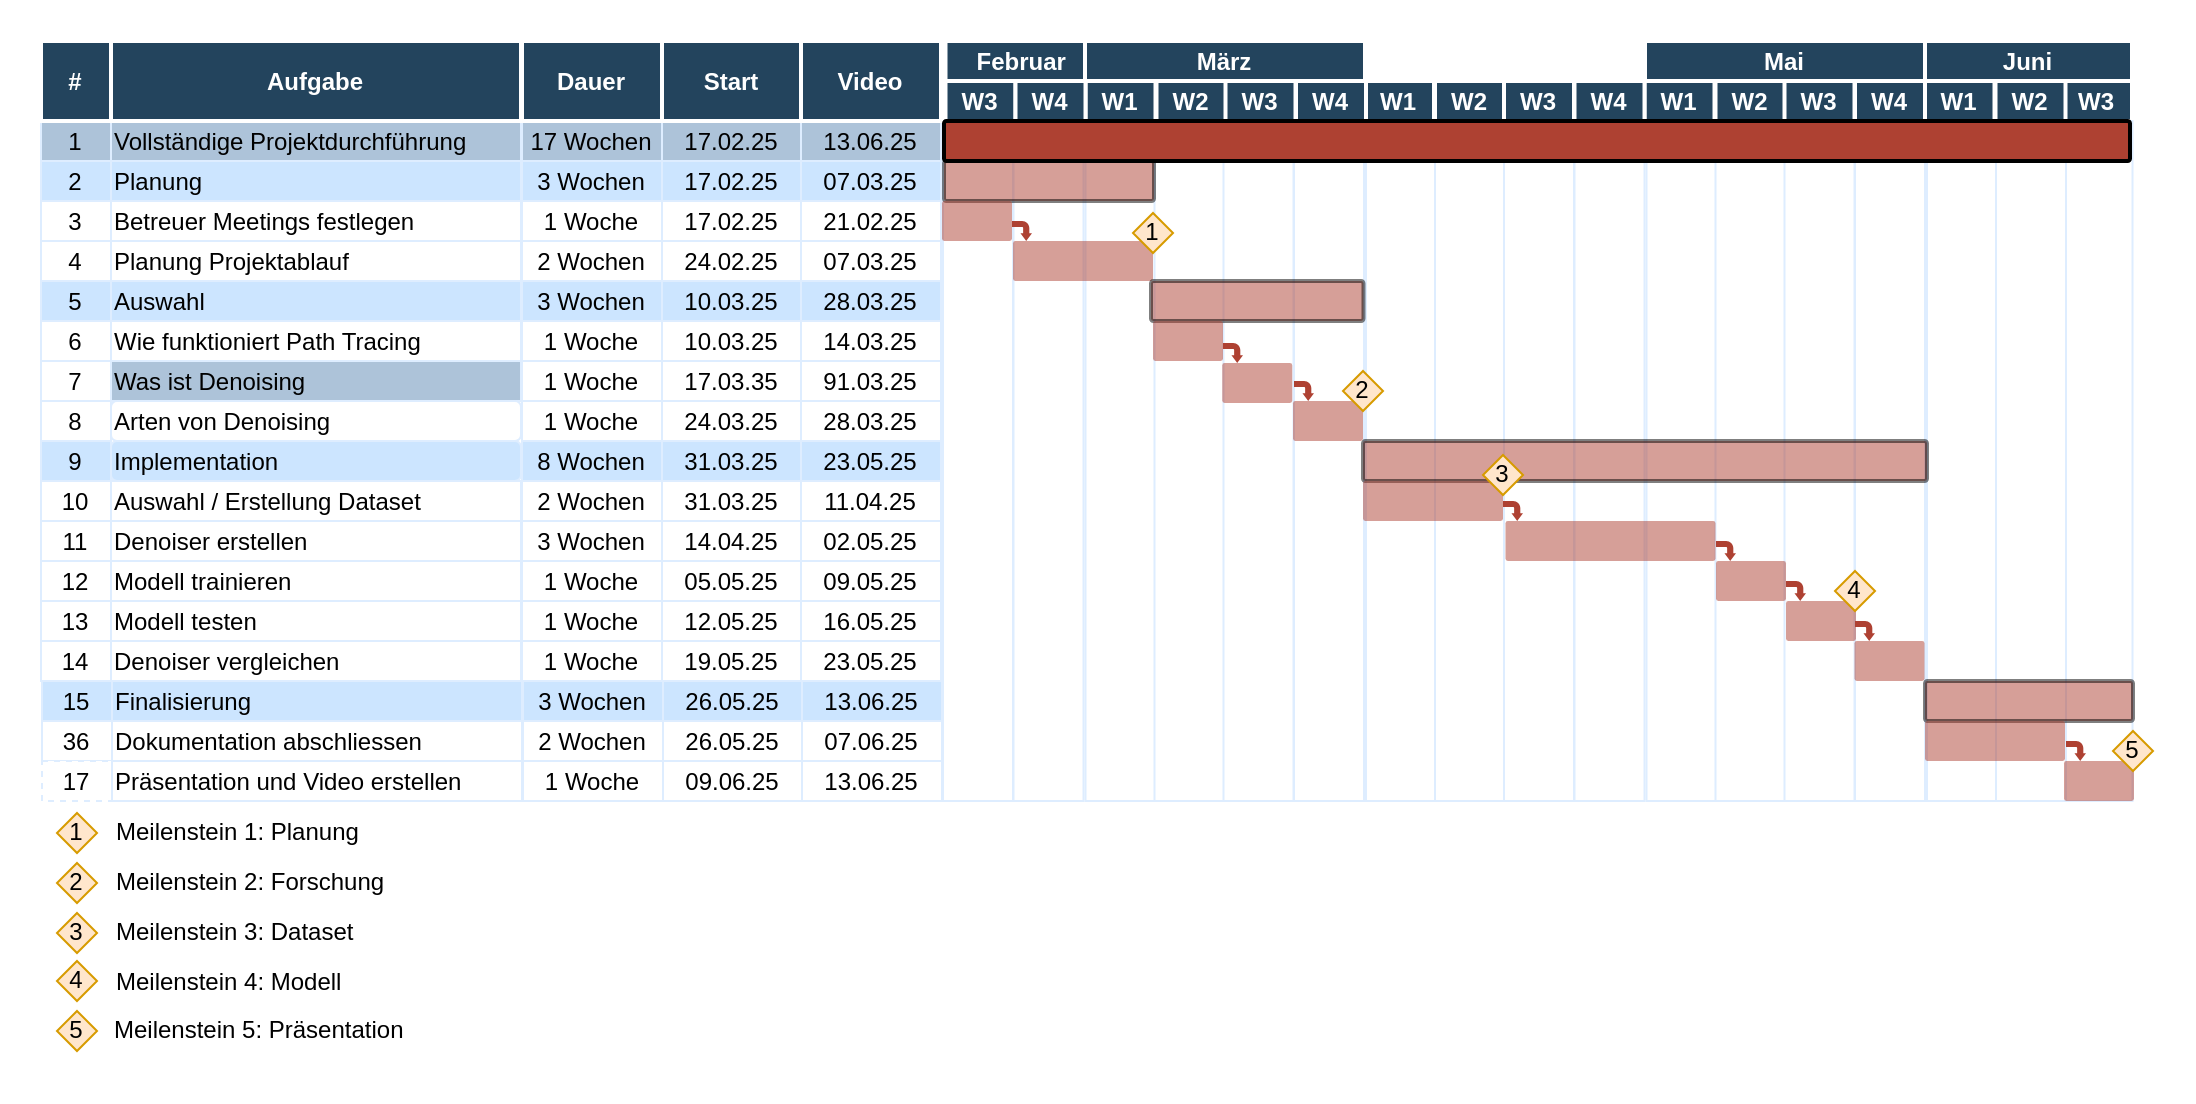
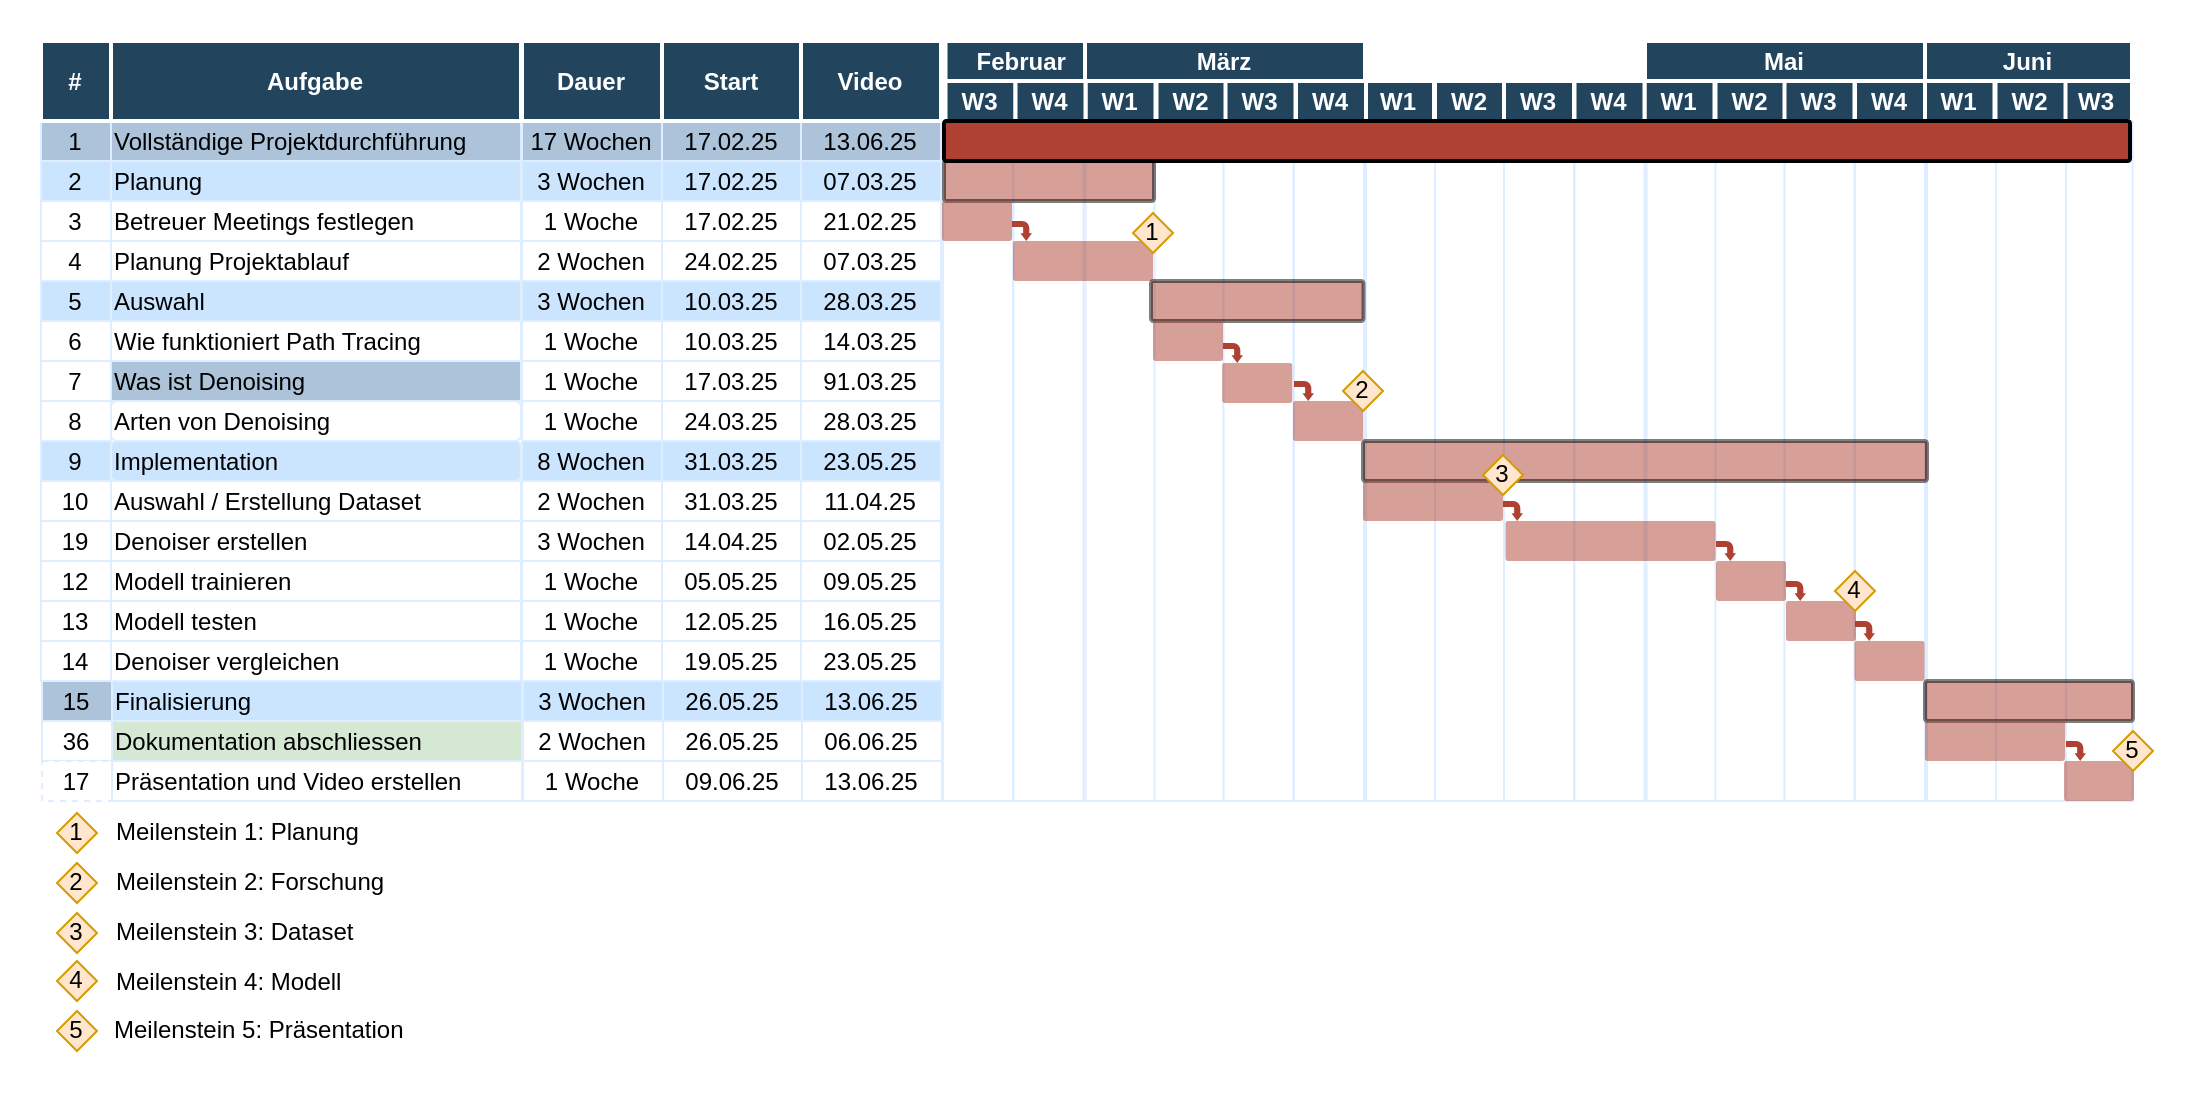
node "17.03.35": label "17.03.35" -> "17.03.25"
node "11": label "11" -> "19"
node "15": fillcolor #cce5ff -> #adc3d9
node "Dokumentation abschliessen": fillcolor #ffffff -> #d5e8d4
node "07.06.25": label "07.06.25" -> "06.06.25"
